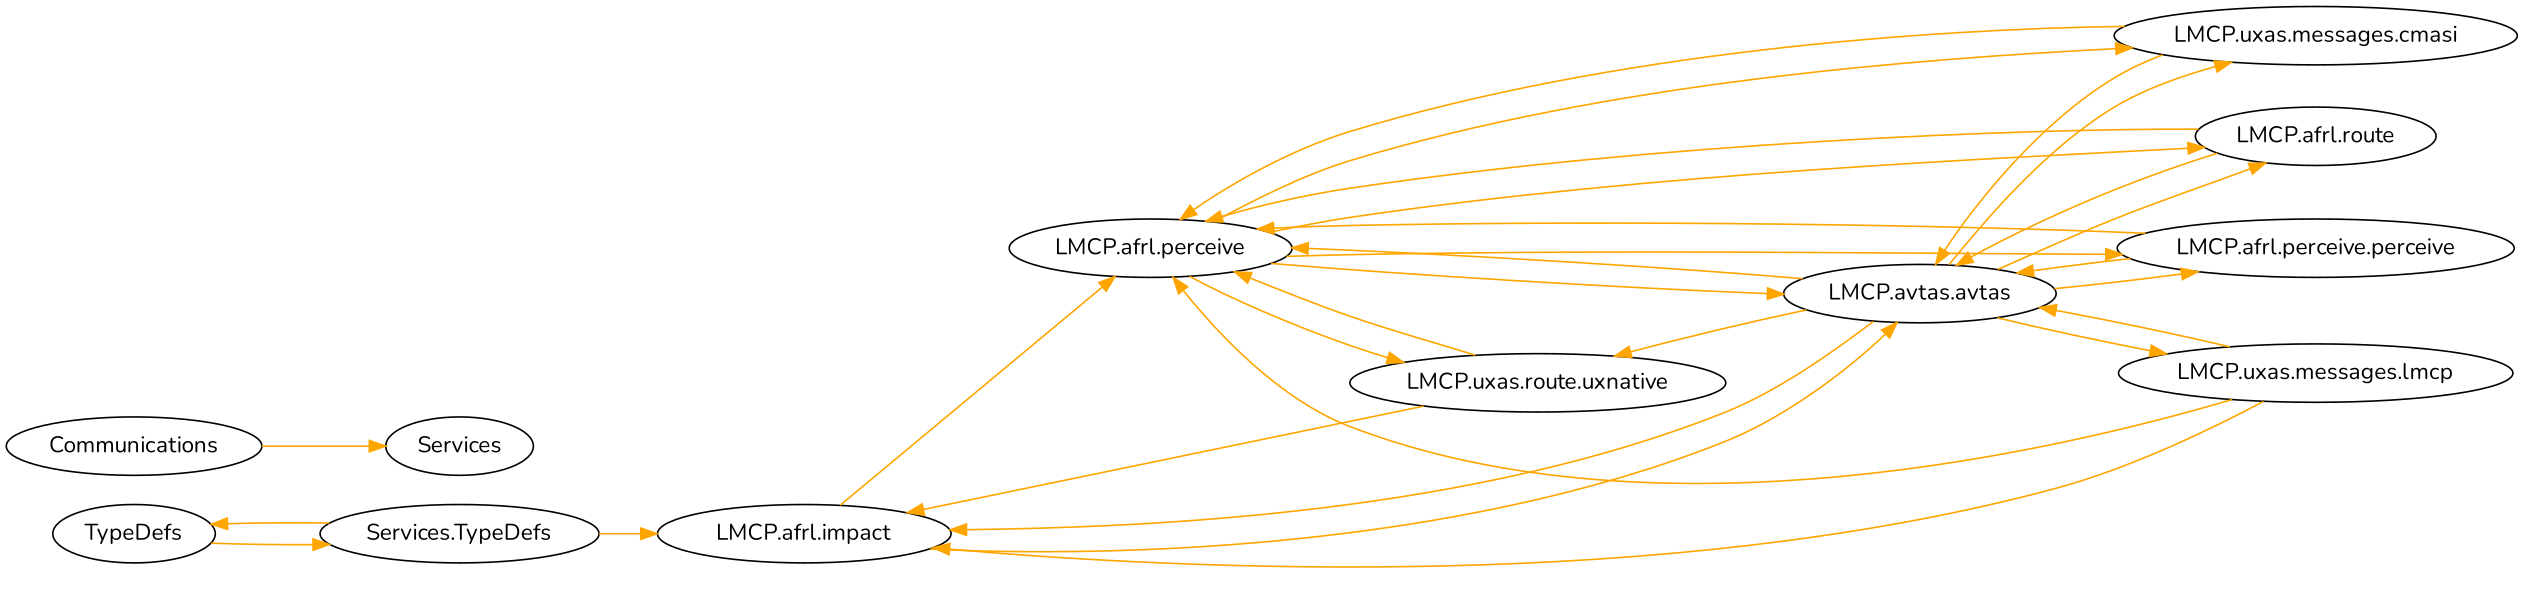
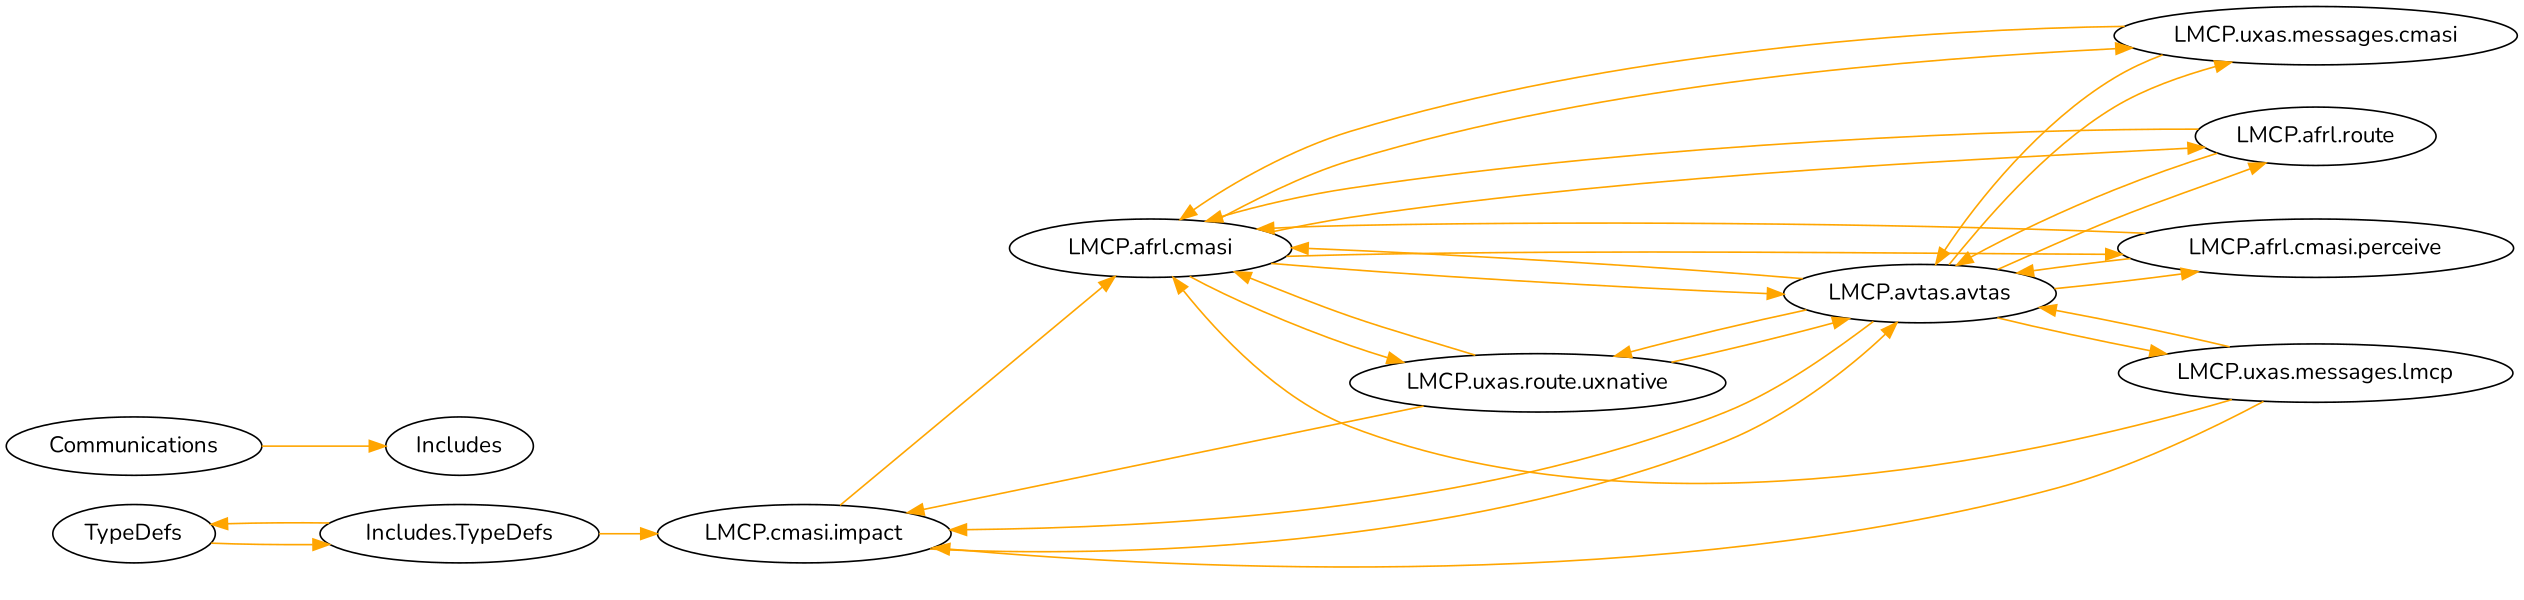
node "LMCP.afrl.perceive": label "LMCP.afrl.perceive" -> "LMCP.afrl.cmasi"
node "LMCP.afrl.perceive.perceive": label "LMCP.afrl.perceive.perceive" -> "LMCP.afrl.cmasi.perceive"
edge "LMCP.uxas.route.uxnative" -> "LMCP.avtas.avtas": added
node "Services": label "Services" -> "Includes"
node "Services.TypeDefs": label "Services.TypeDefs" -> "Includes.TypeDefs"
node "LMCP.afrl.impact": label "LMCP.afrl.impact" -> "LMCP.cmasi.impact"
